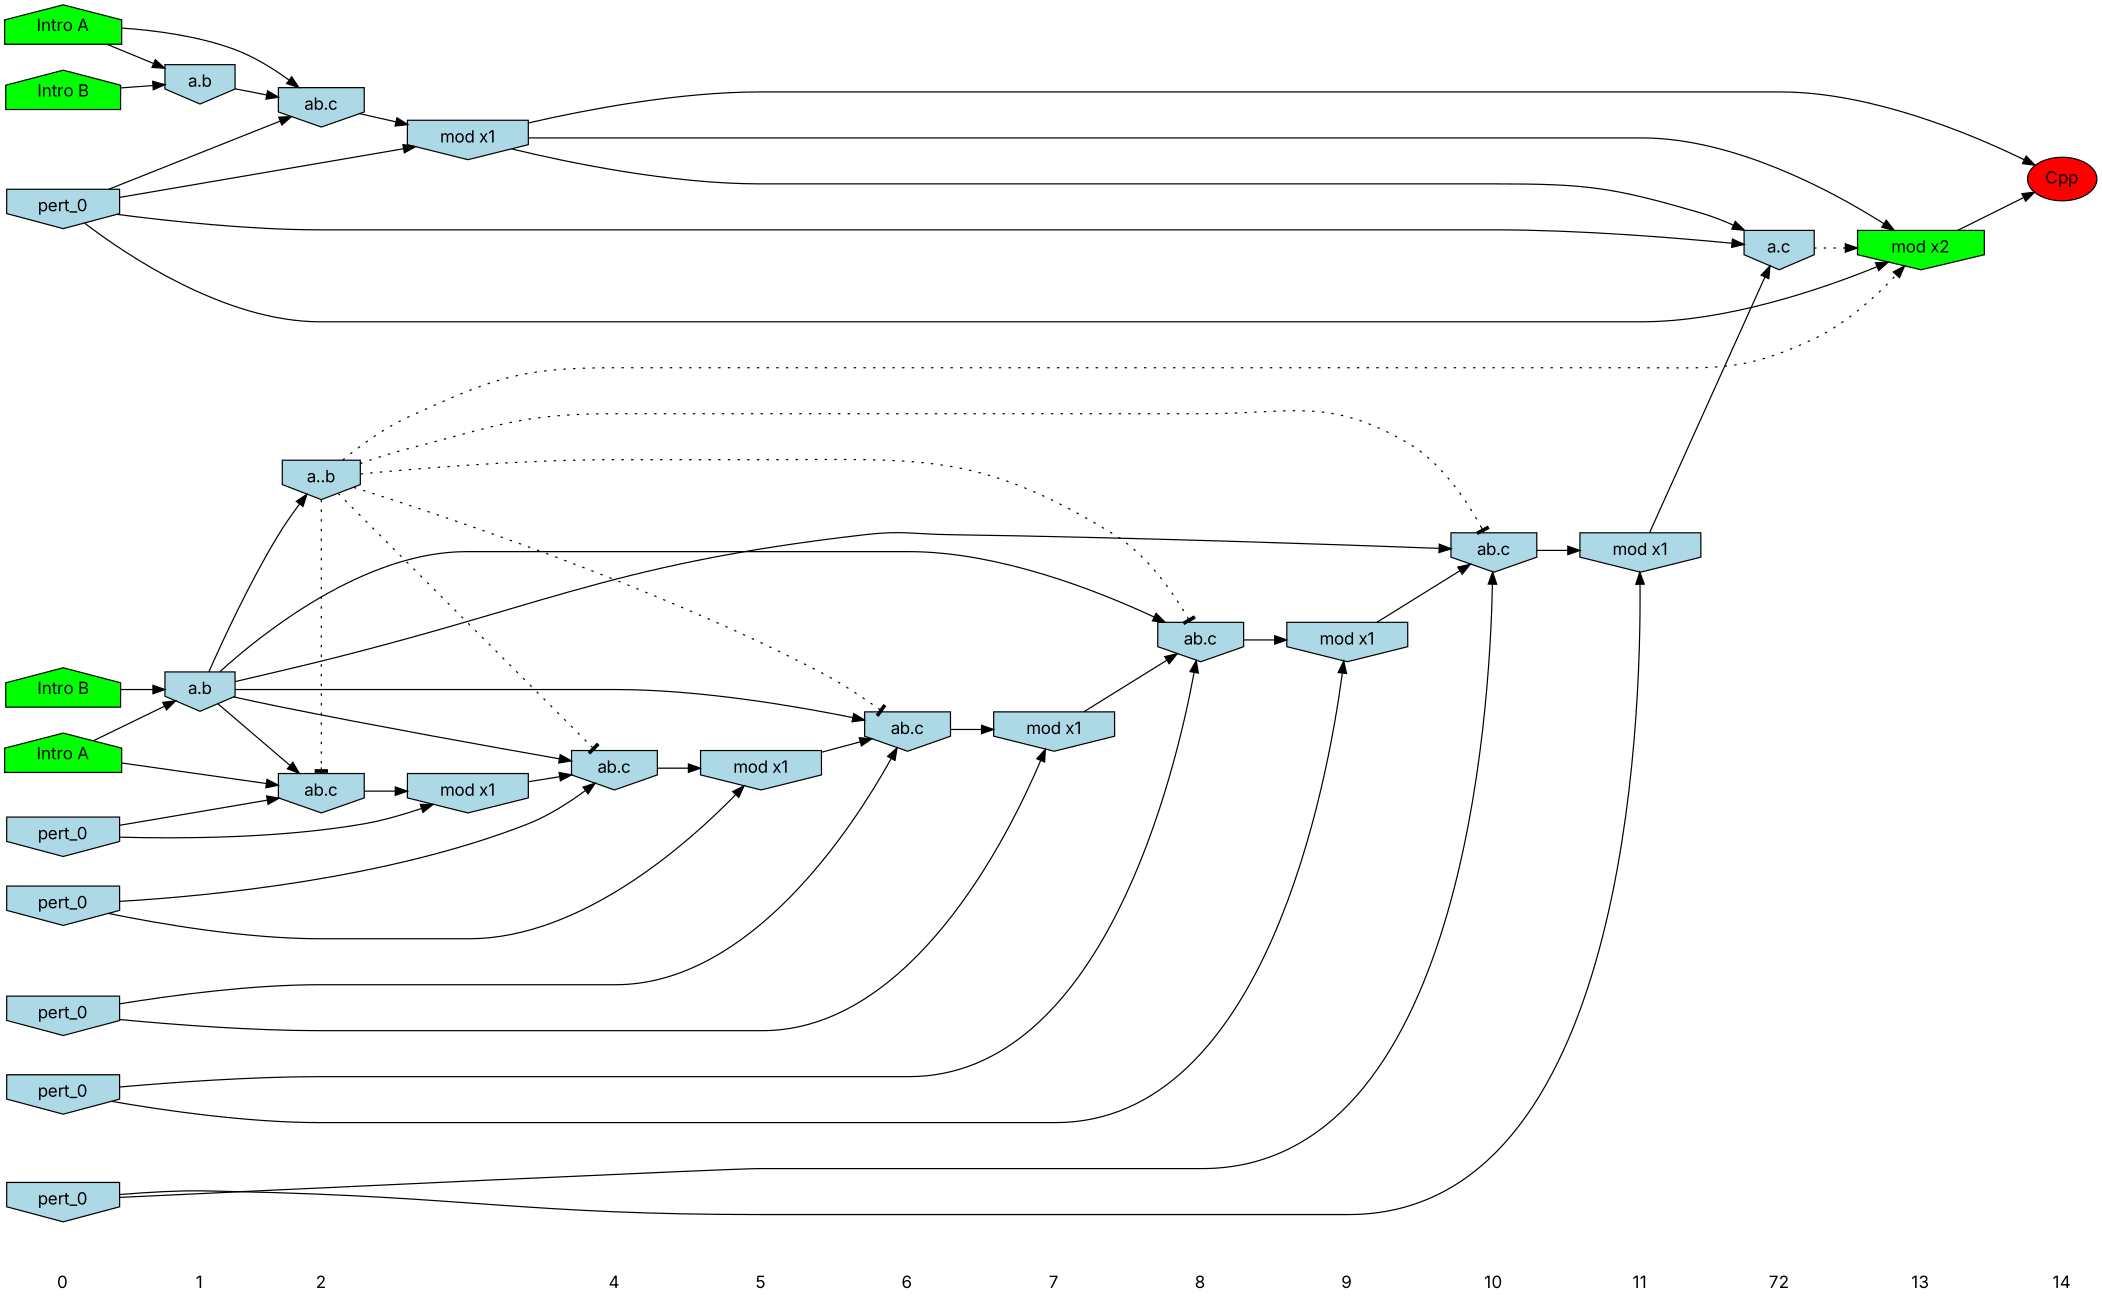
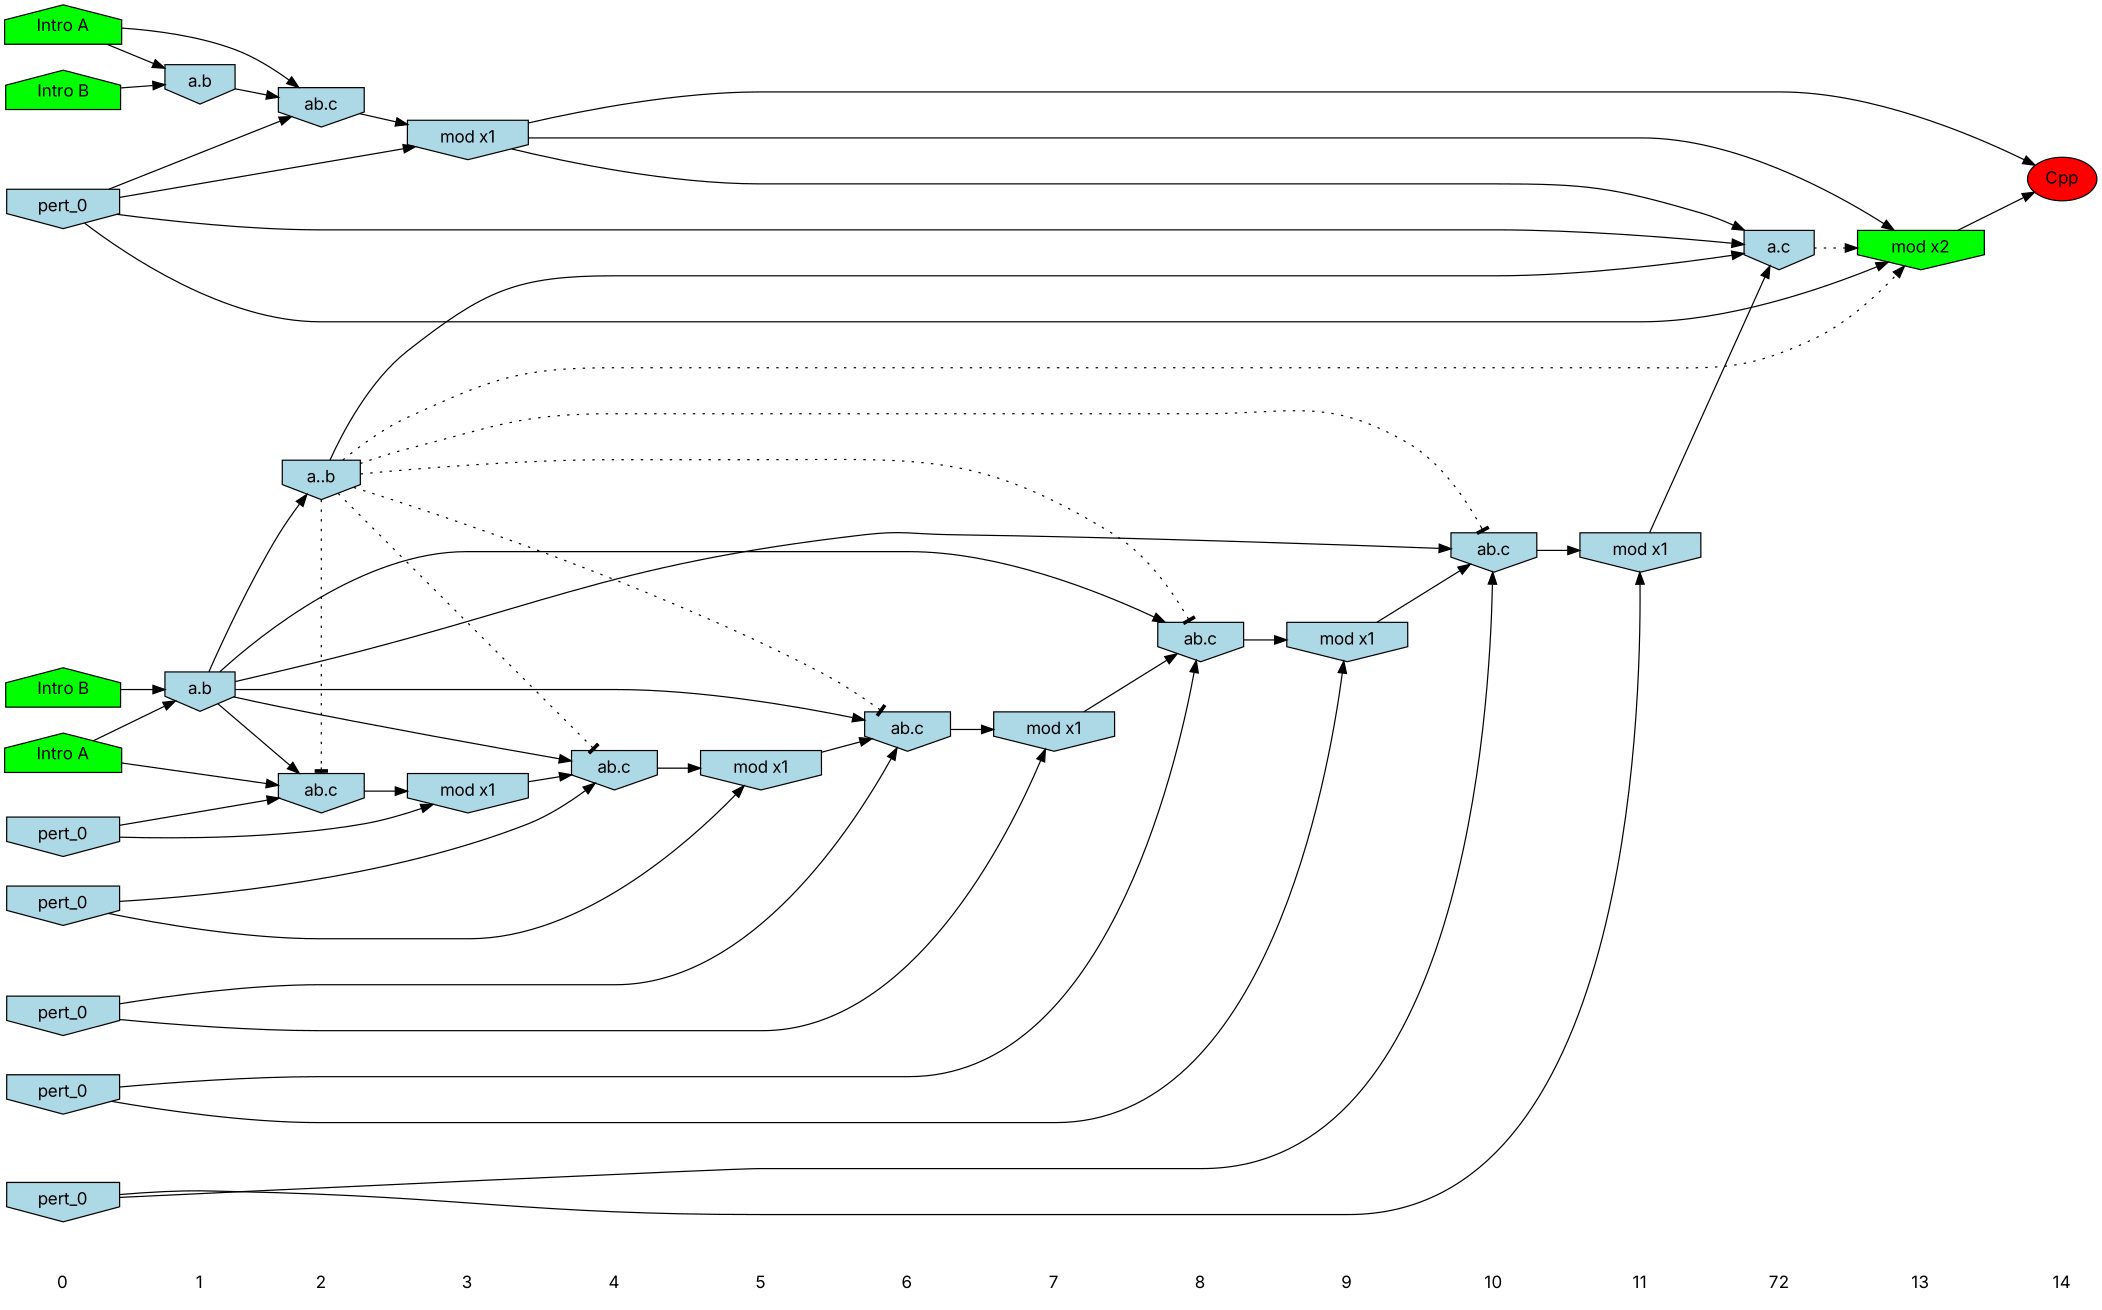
edge "a..b" -> "a.c": added
node "3": added
